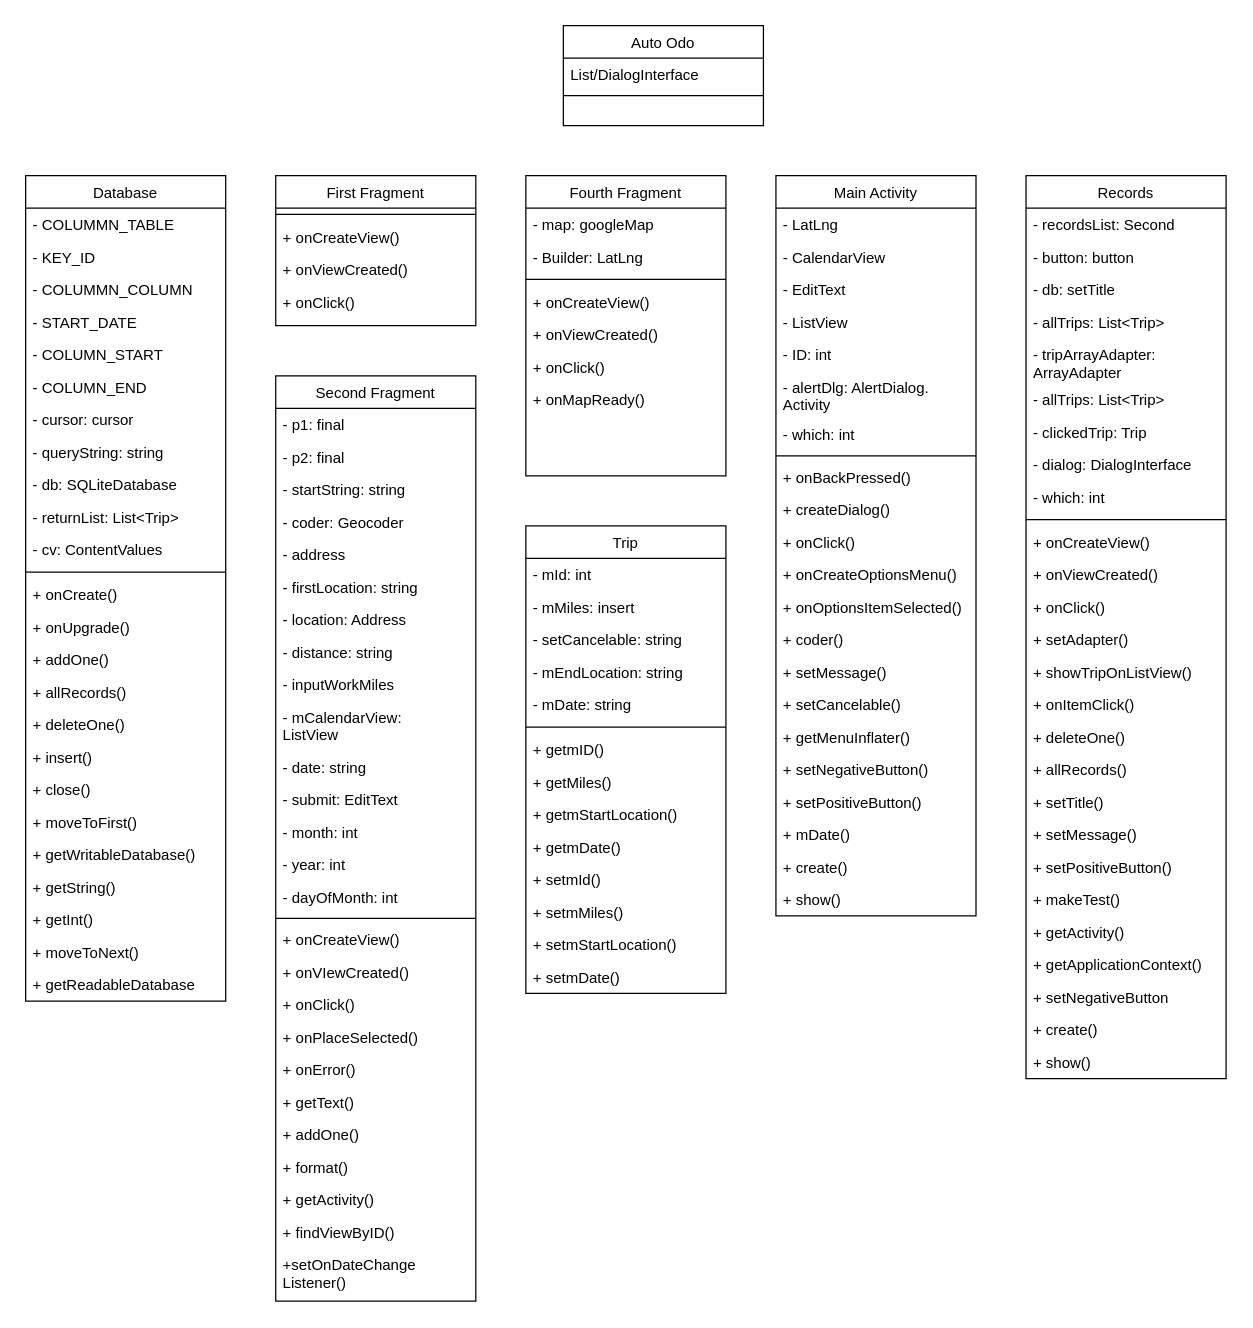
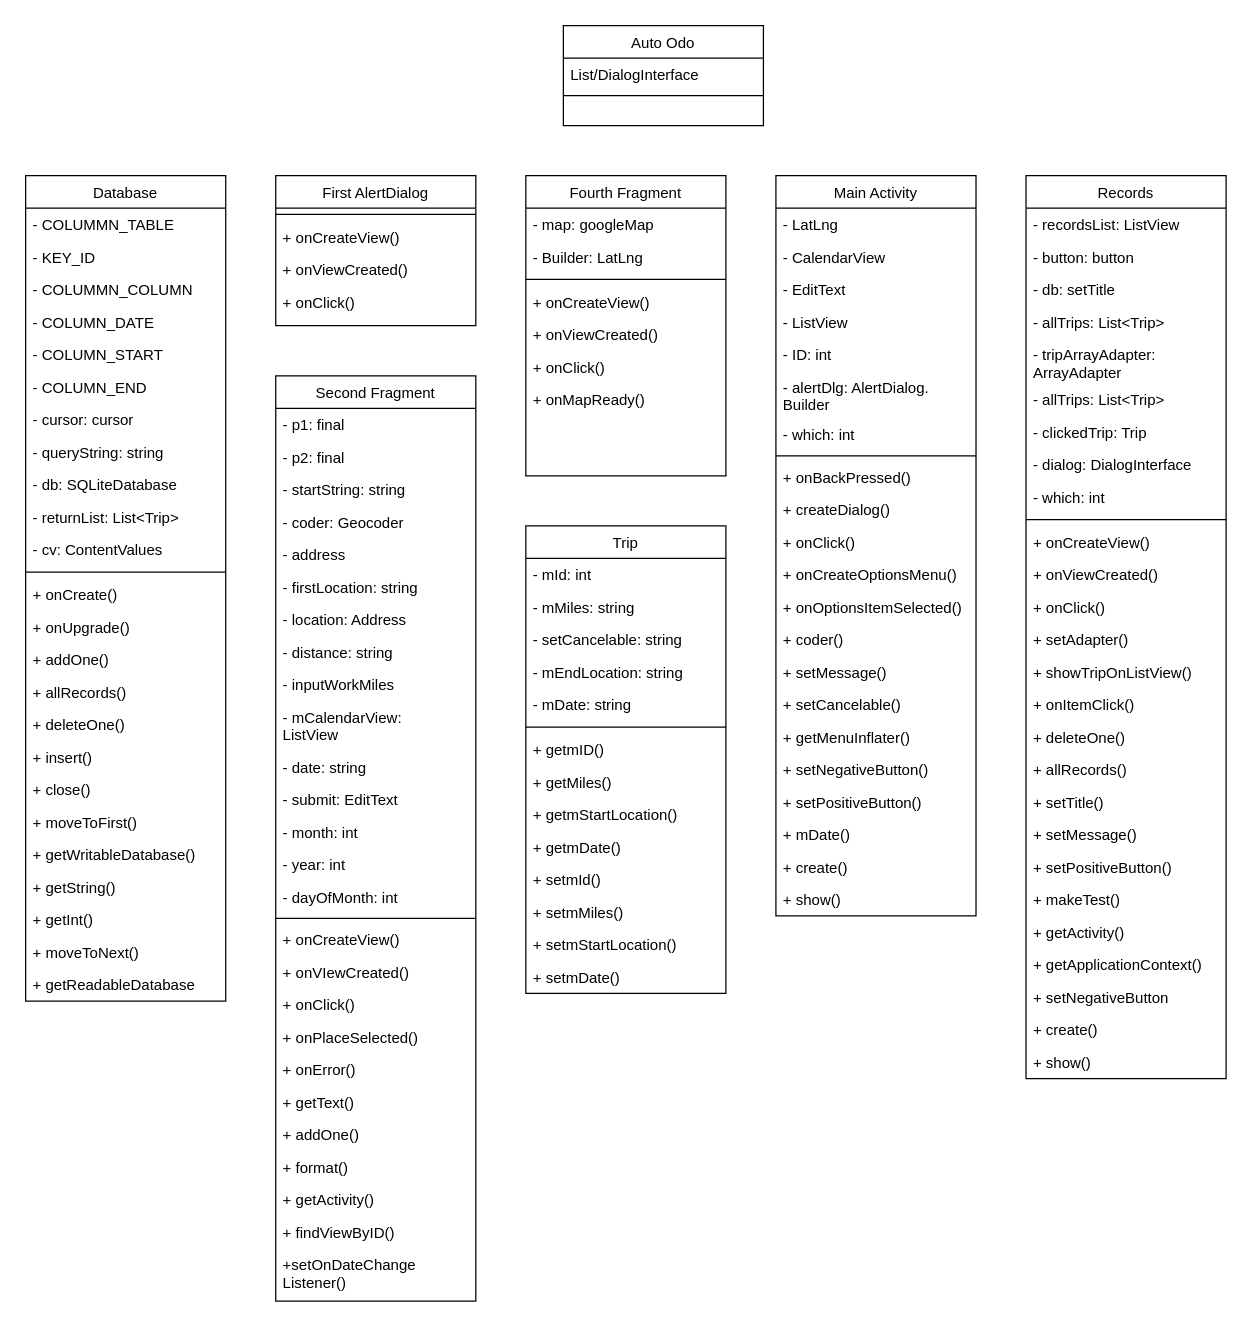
node "First Fragment": label "First Fragment" -> "First AlertDialog"
node "- recordsList: Second": label "- recordsList: Second" -> "- recordsList: ListView"
node "- START_DATE": label "- START_DATE" -> "- COLUMN_DATE"
node "- alertDlg: AlertDialog. Activity": label "- alertDlg: AlertDialog. Activity" -> "- alertDlg: AlertDialog. Builder"
node "- mMiles: insert": label "- mMiles: insert" -> "- mMiles: string"
